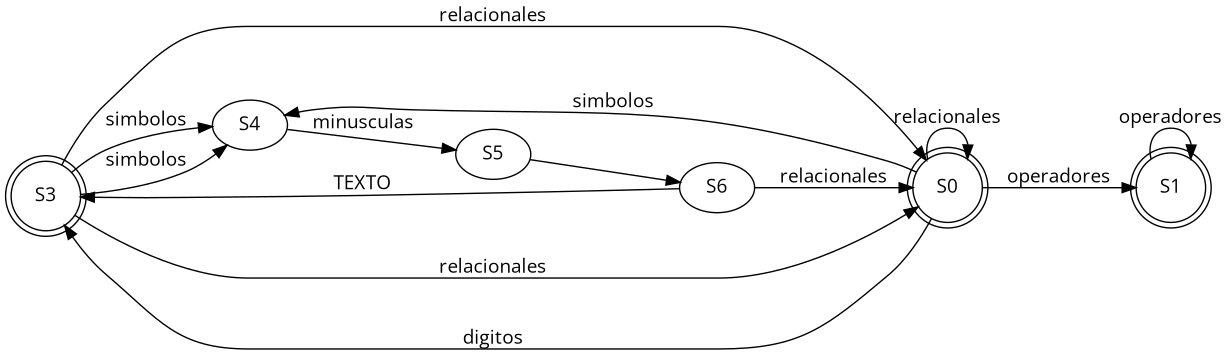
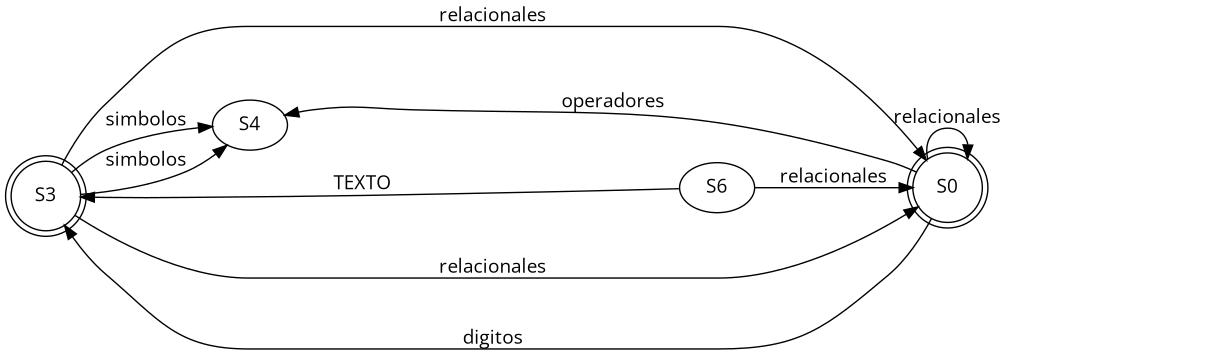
edge "S0" -> "S4": label "simbolos" -> "operadores"
node "S5": removed
node "S1": removed
